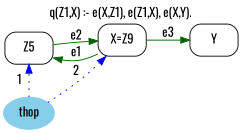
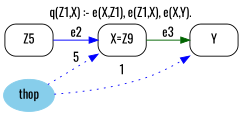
edge "Z5" -> "X=Z9": color darkgreen -> blue
edge "X=Z9" -> "Z5": removed, label "e1"
edge "thop" -> "X=Z9": label "2" -> "5"
edge "thop" -> "Z5": now "thop" -> "Y"
